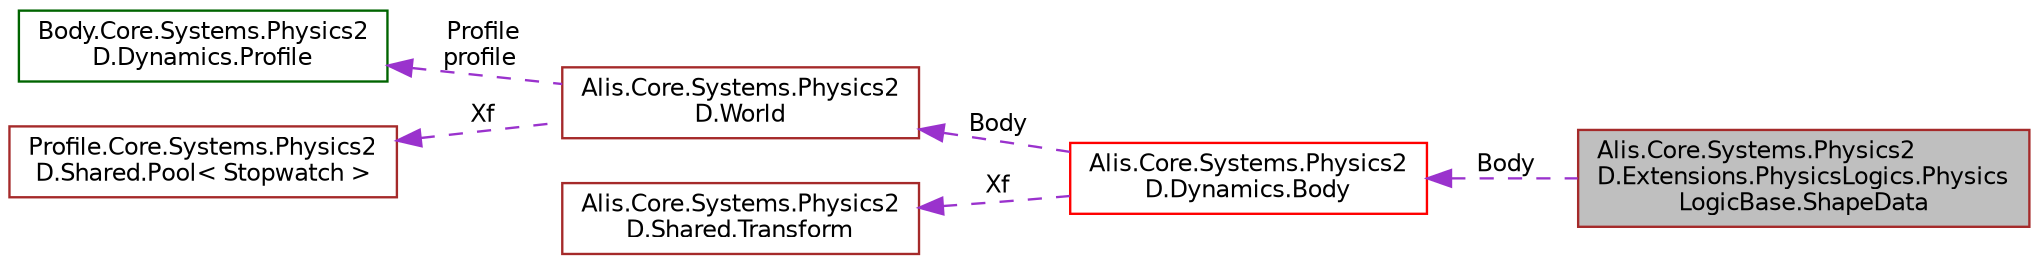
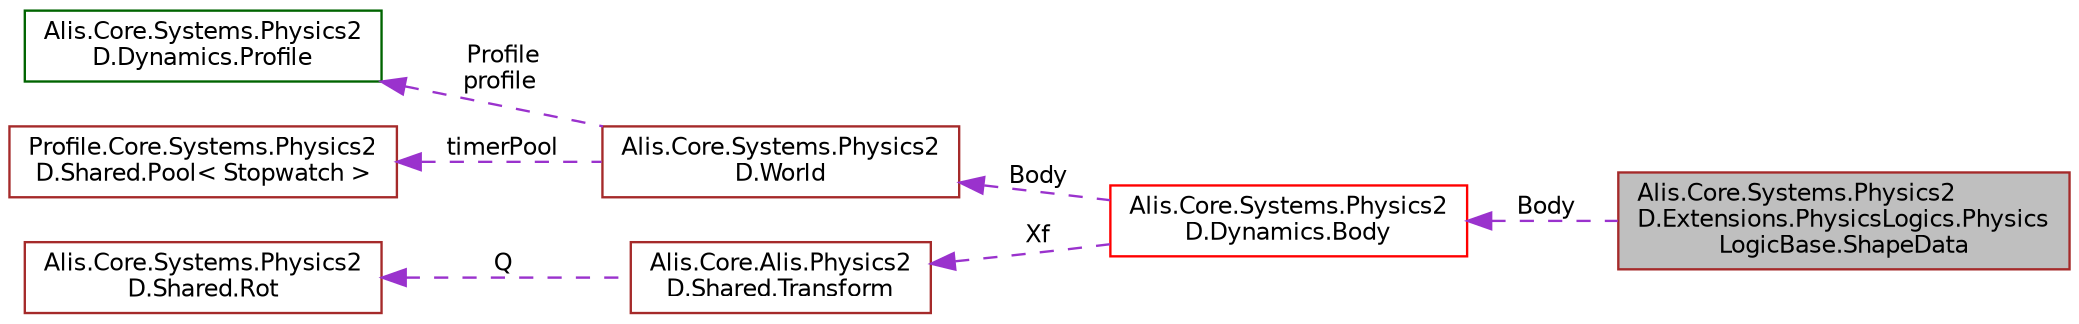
node "Body.Core.Systems.Physics2 D.Dynamics.Profile": label "Body.Core.Systems.Physics2 D.Dynamics.Profile" -> "Alis.Core.Systems.Physics2 D.Dynamics.Profile"
edge "Alis.Core.Systems.Physics2 D.World" -> "Profile.Core.Systems.Physics2 D.Shared.Pool< Stopwatch >": label " Xf" -> " timerPool"
node "Alis.Core.Systems.Physics2 D.Shared.Transform": label "Alis.Core.Systems.Physics2 D.Shared.Transform" -> "Alis.Core.Alis.Physics2 D.Shared.Transform"
node "Alis.Core.Systems.Physics2 D.Shared.Rot": added
